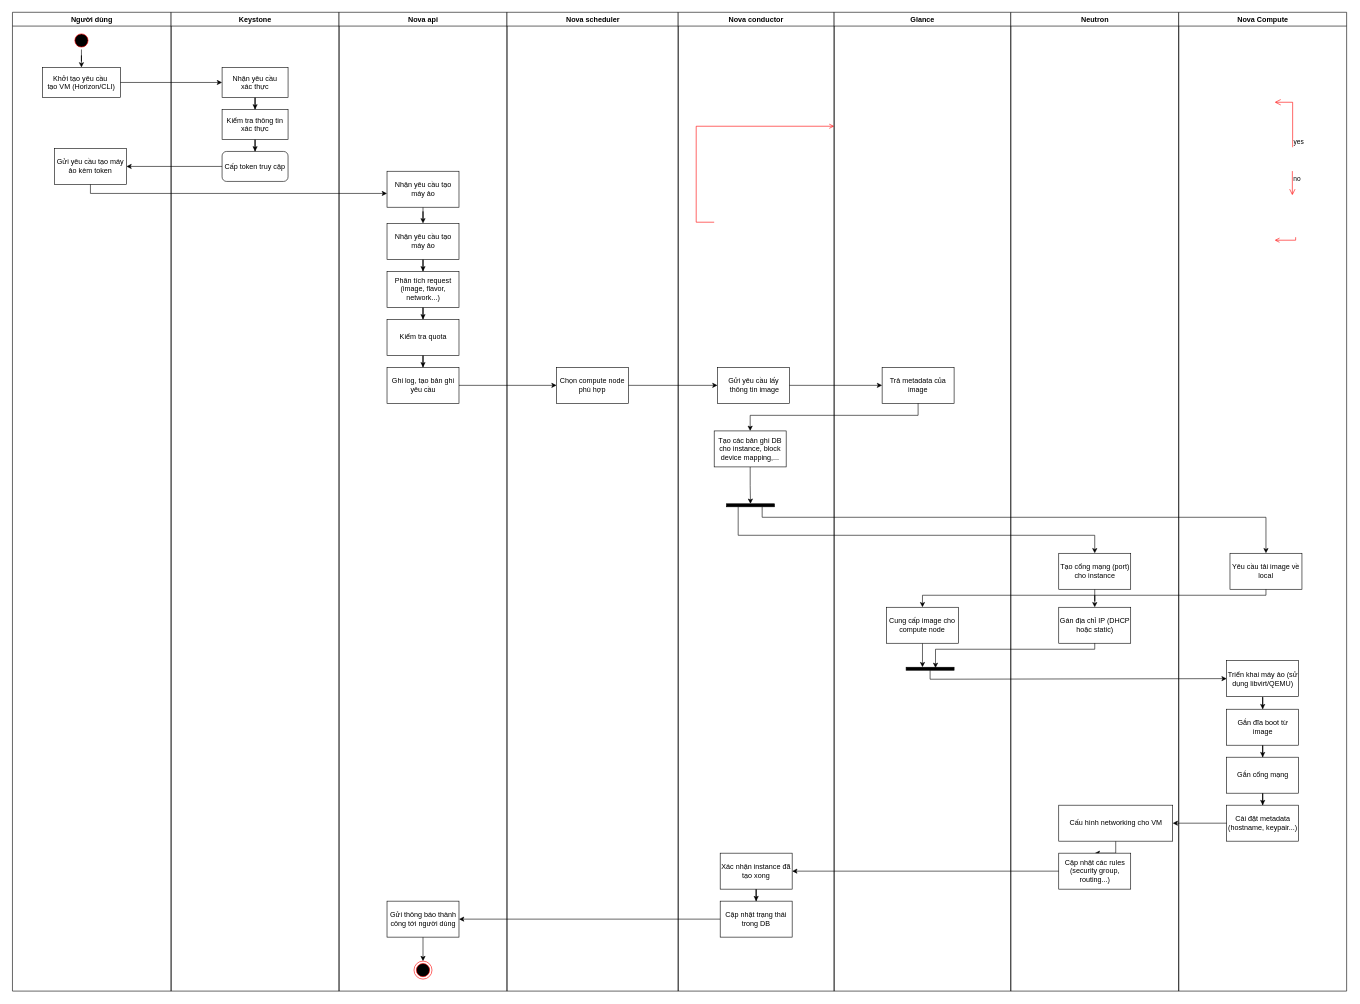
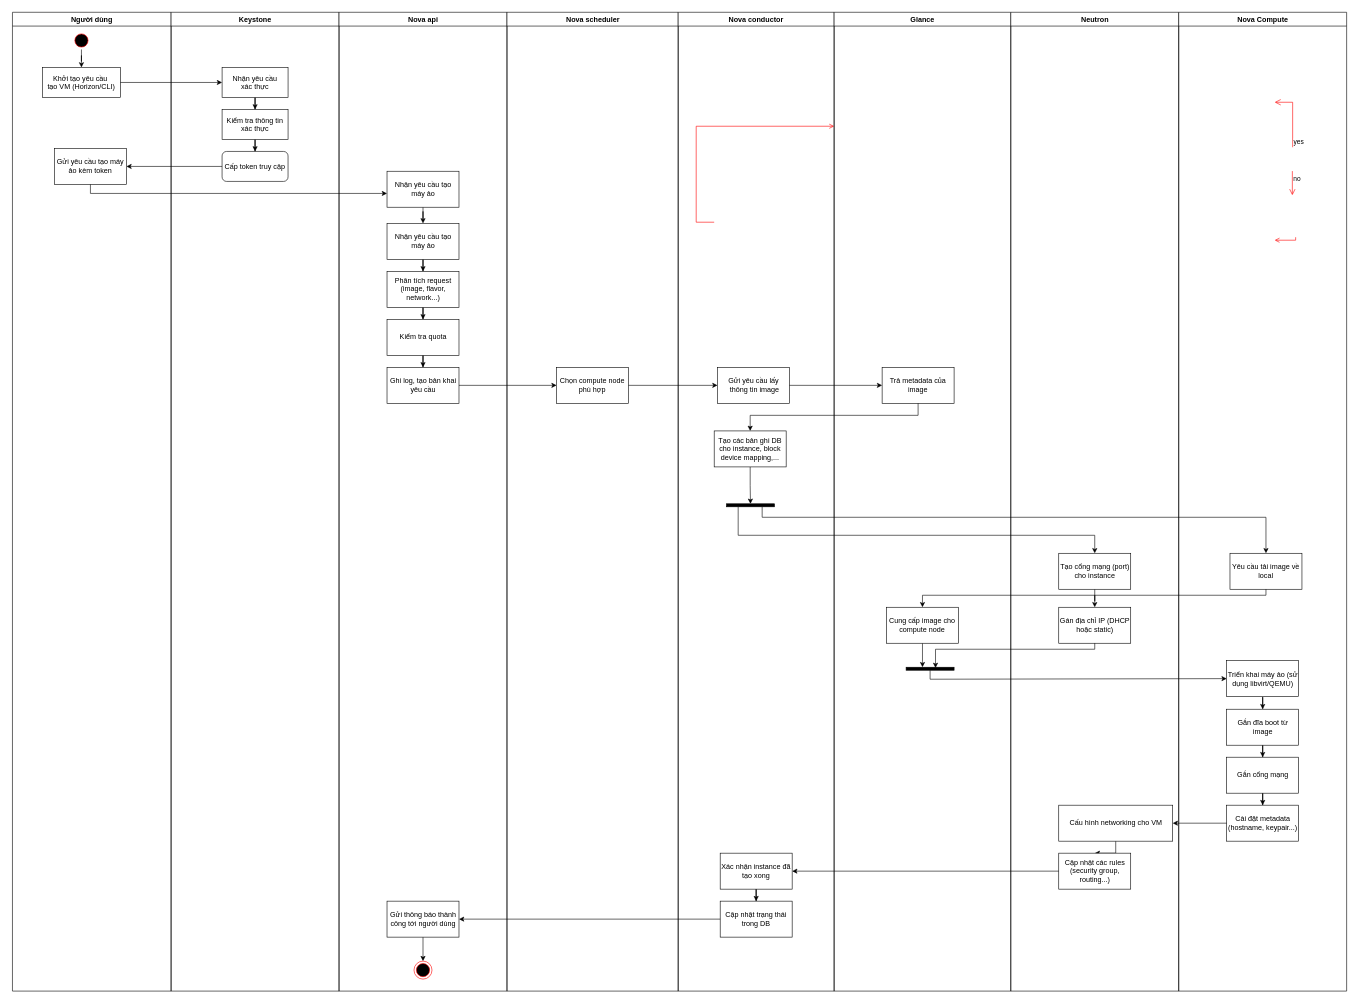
node "Ghi log, tạo bản ghi yêu cầu": label "Ghi log, tạo bản ghi yêu cầu" -> "Ghi log, tạo bản khai yêu cầu"
